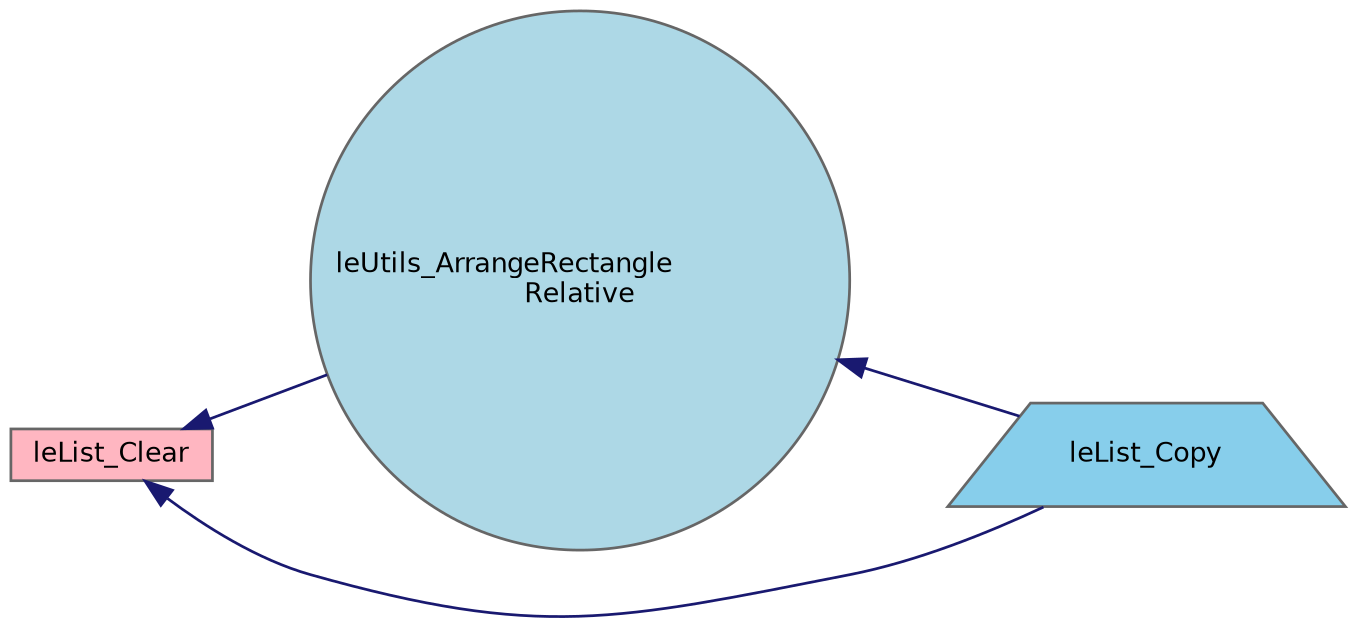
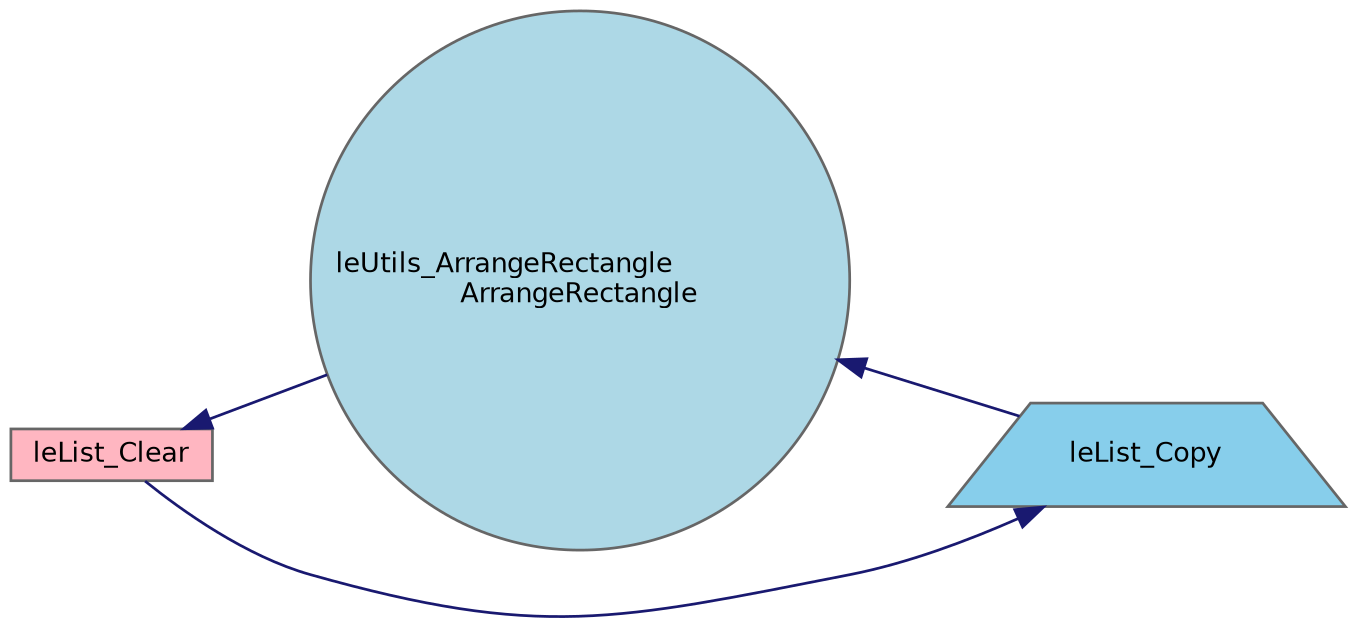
node "leUtils_ArrangeRectangle Relative": label "leUtils_ArrangeRectangle Relative" -> "leUtils_ArrangeRectangle ArrangeRectangle"
edge "leList_Copy" -> "leList_Clear": reversed
